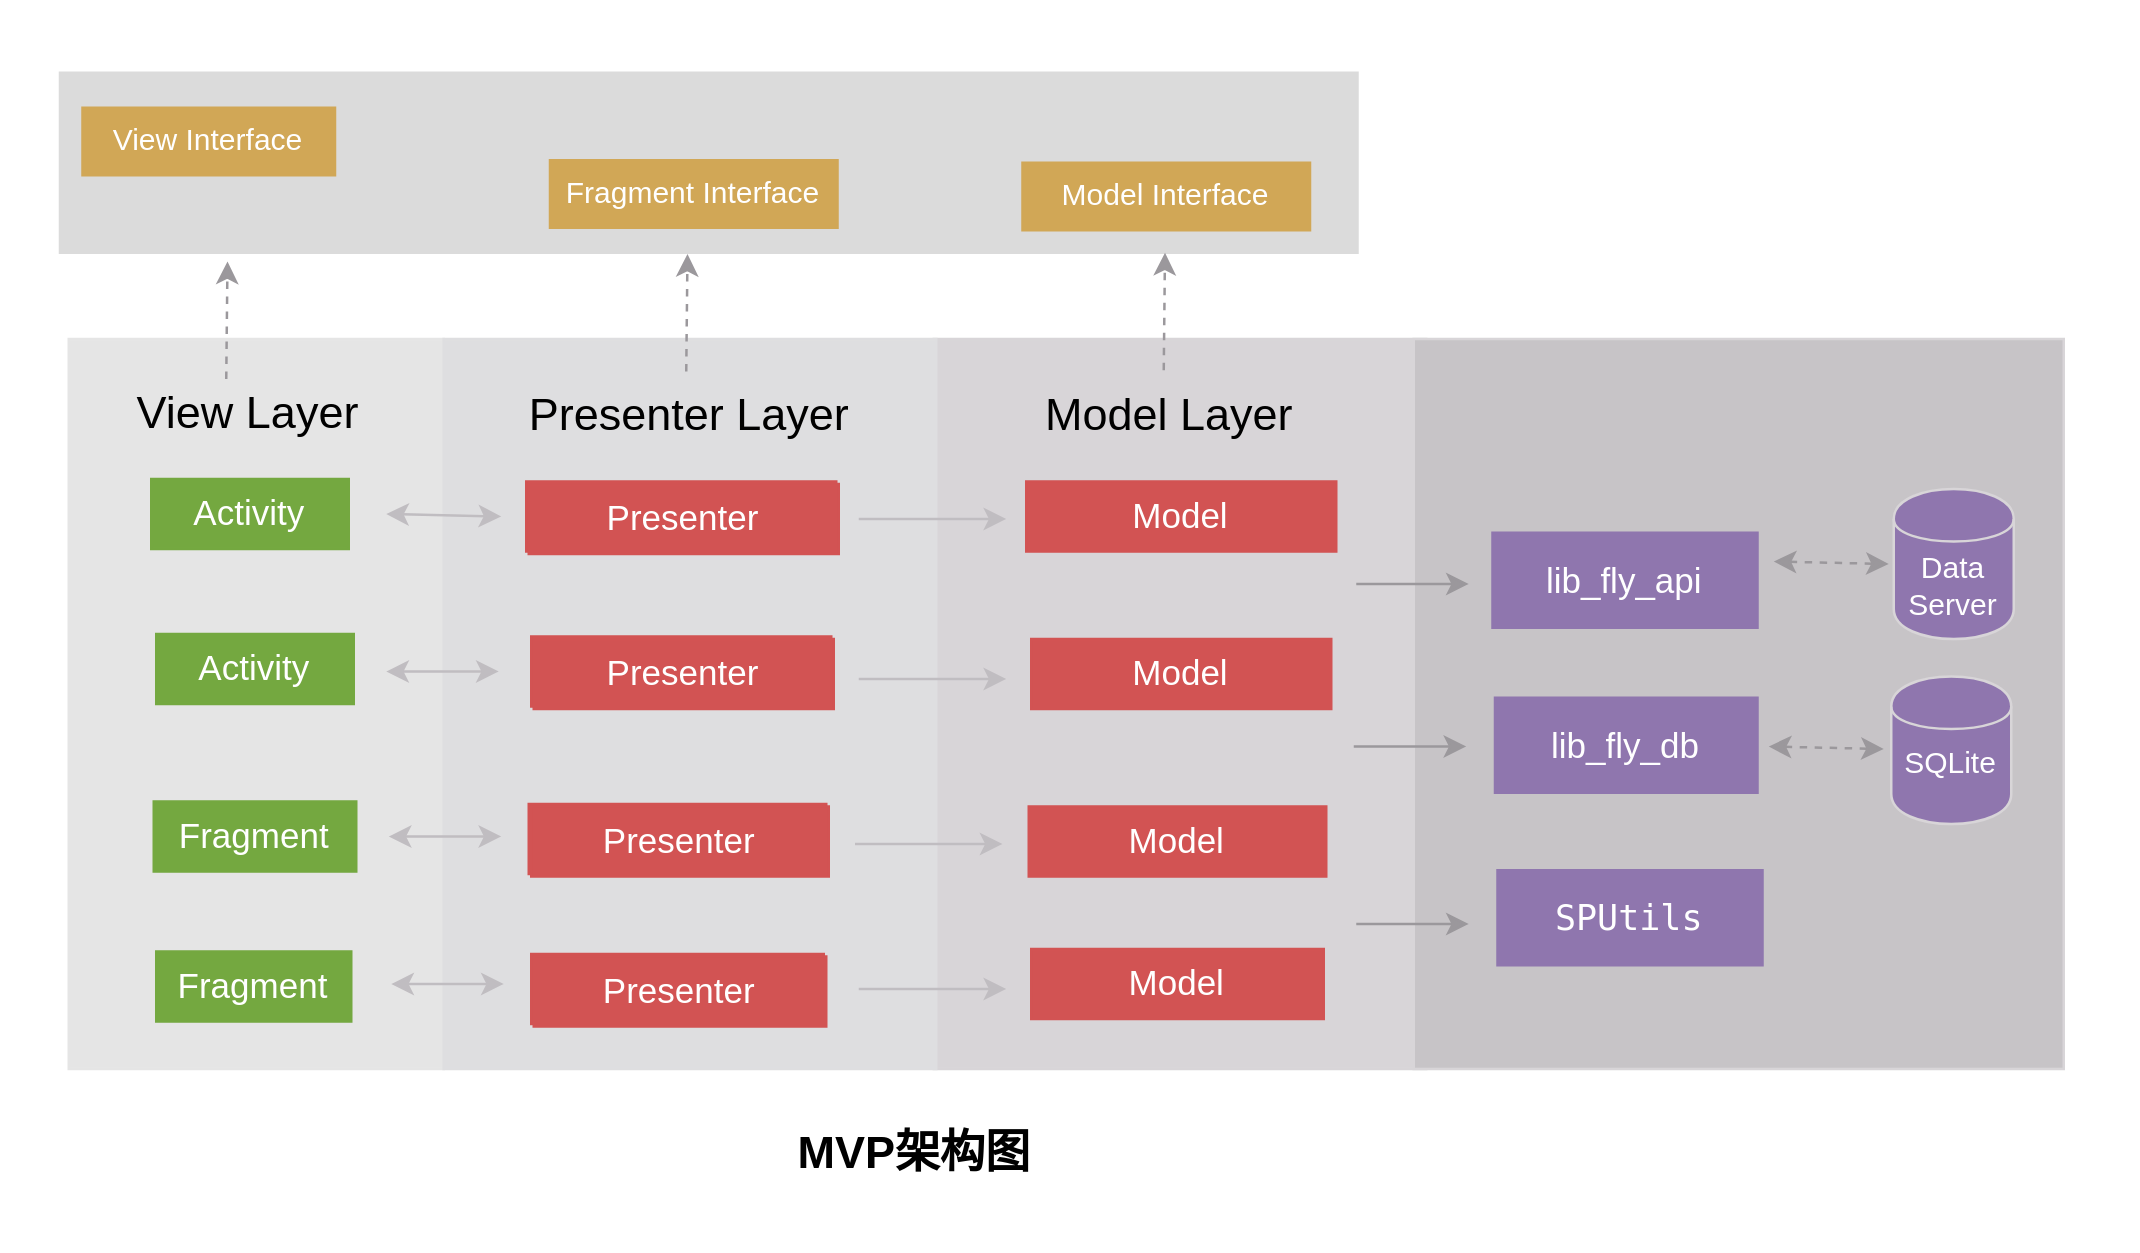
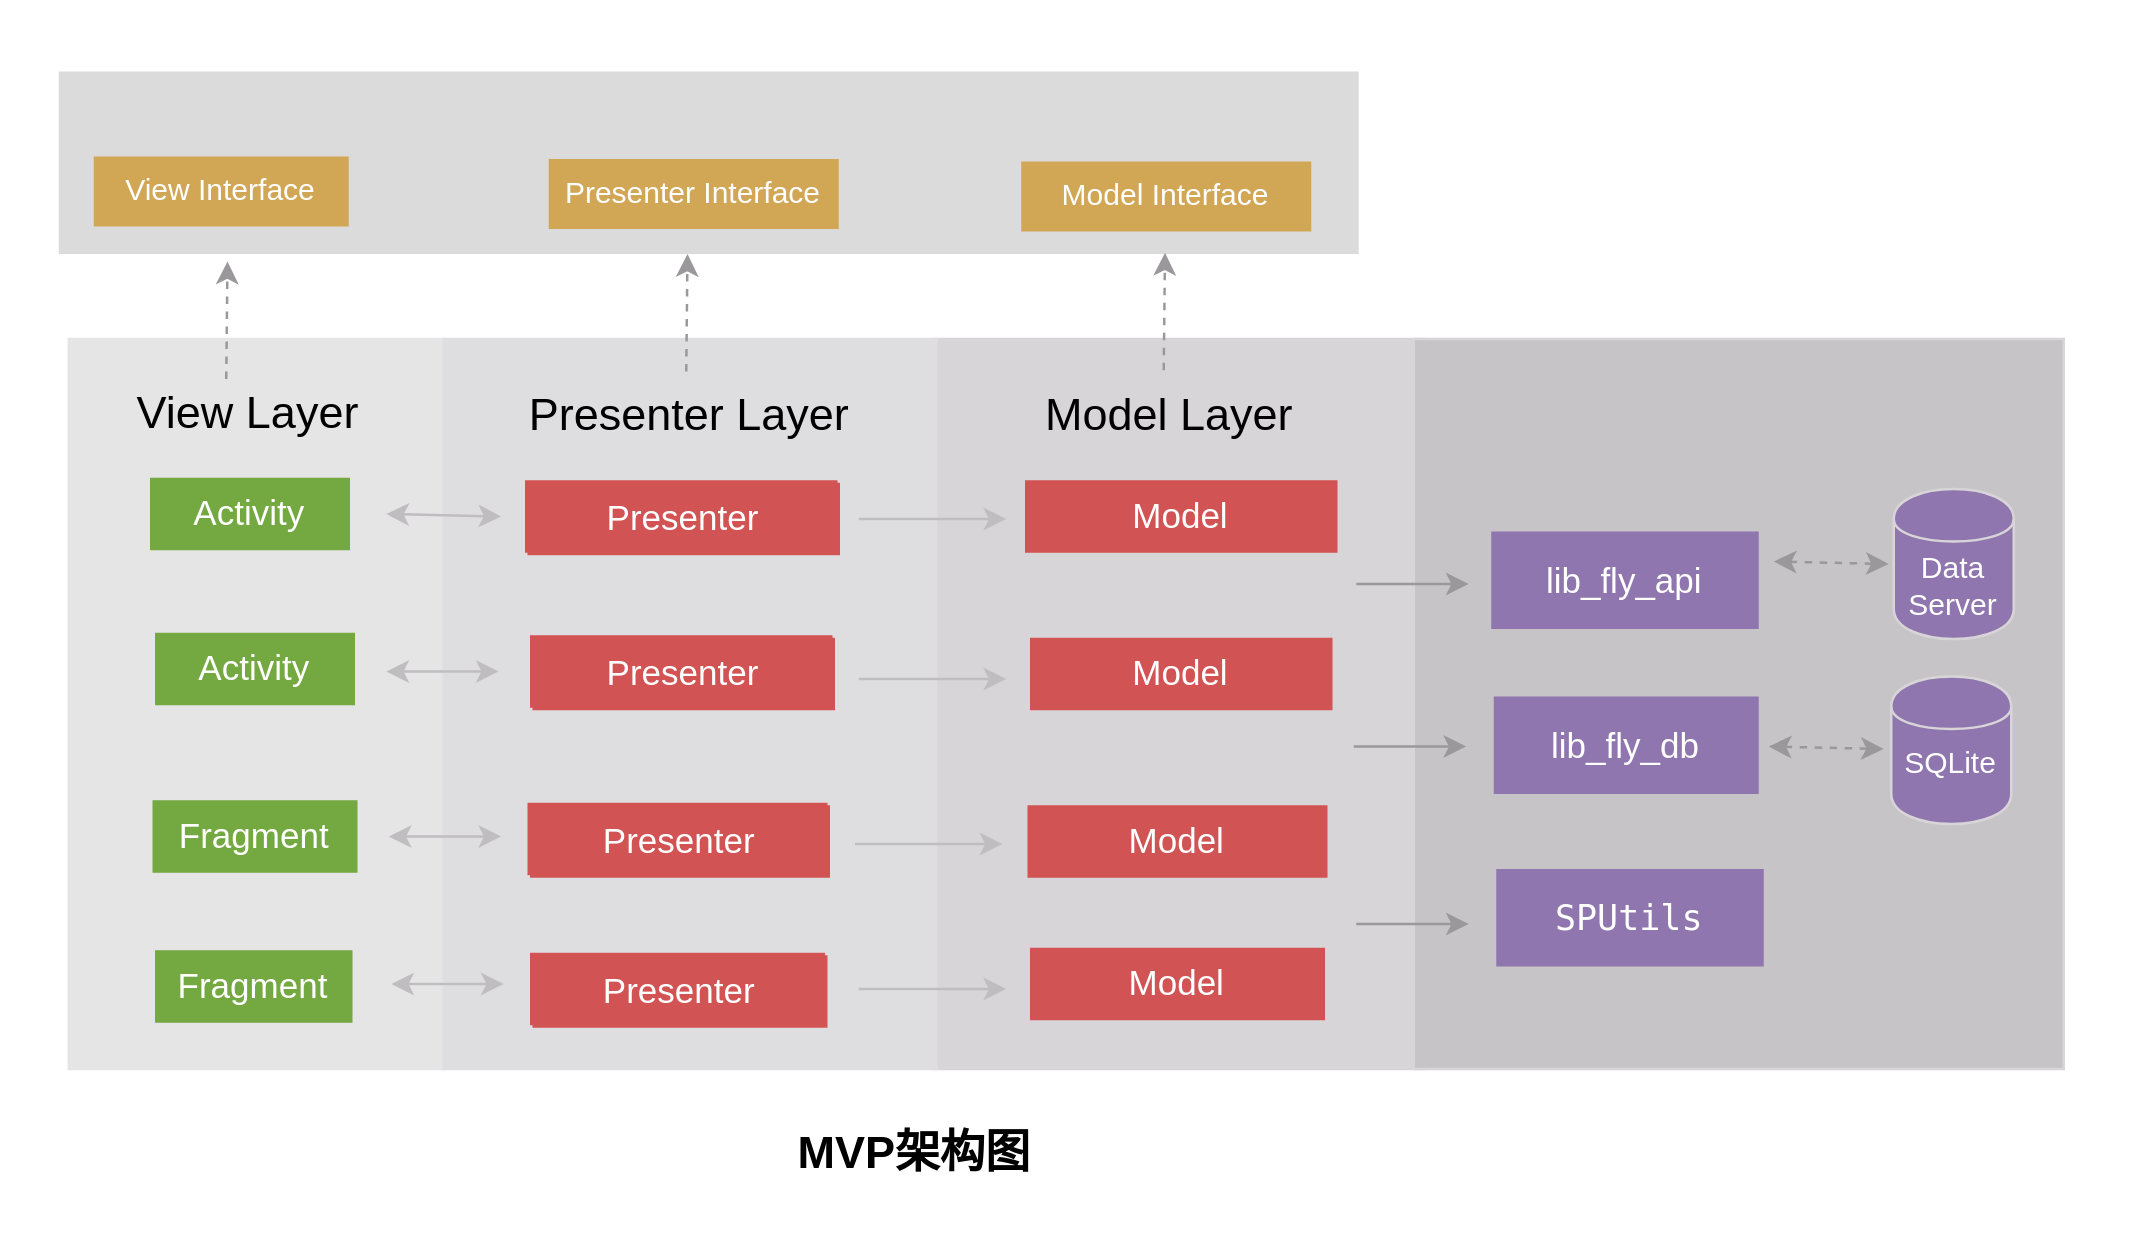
node "View Interface": moved (209, 141) -> (221, 191)
node "Fragment Interface": label "Fragment Interface" -> "Presenter Interface"
